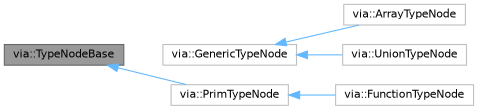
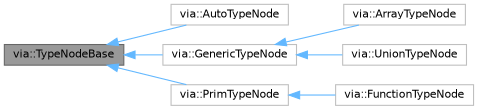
node "via::AutoTypeNode": added
edge "via::GenericTypeNode" -> "via::TypeNodeBase": added
